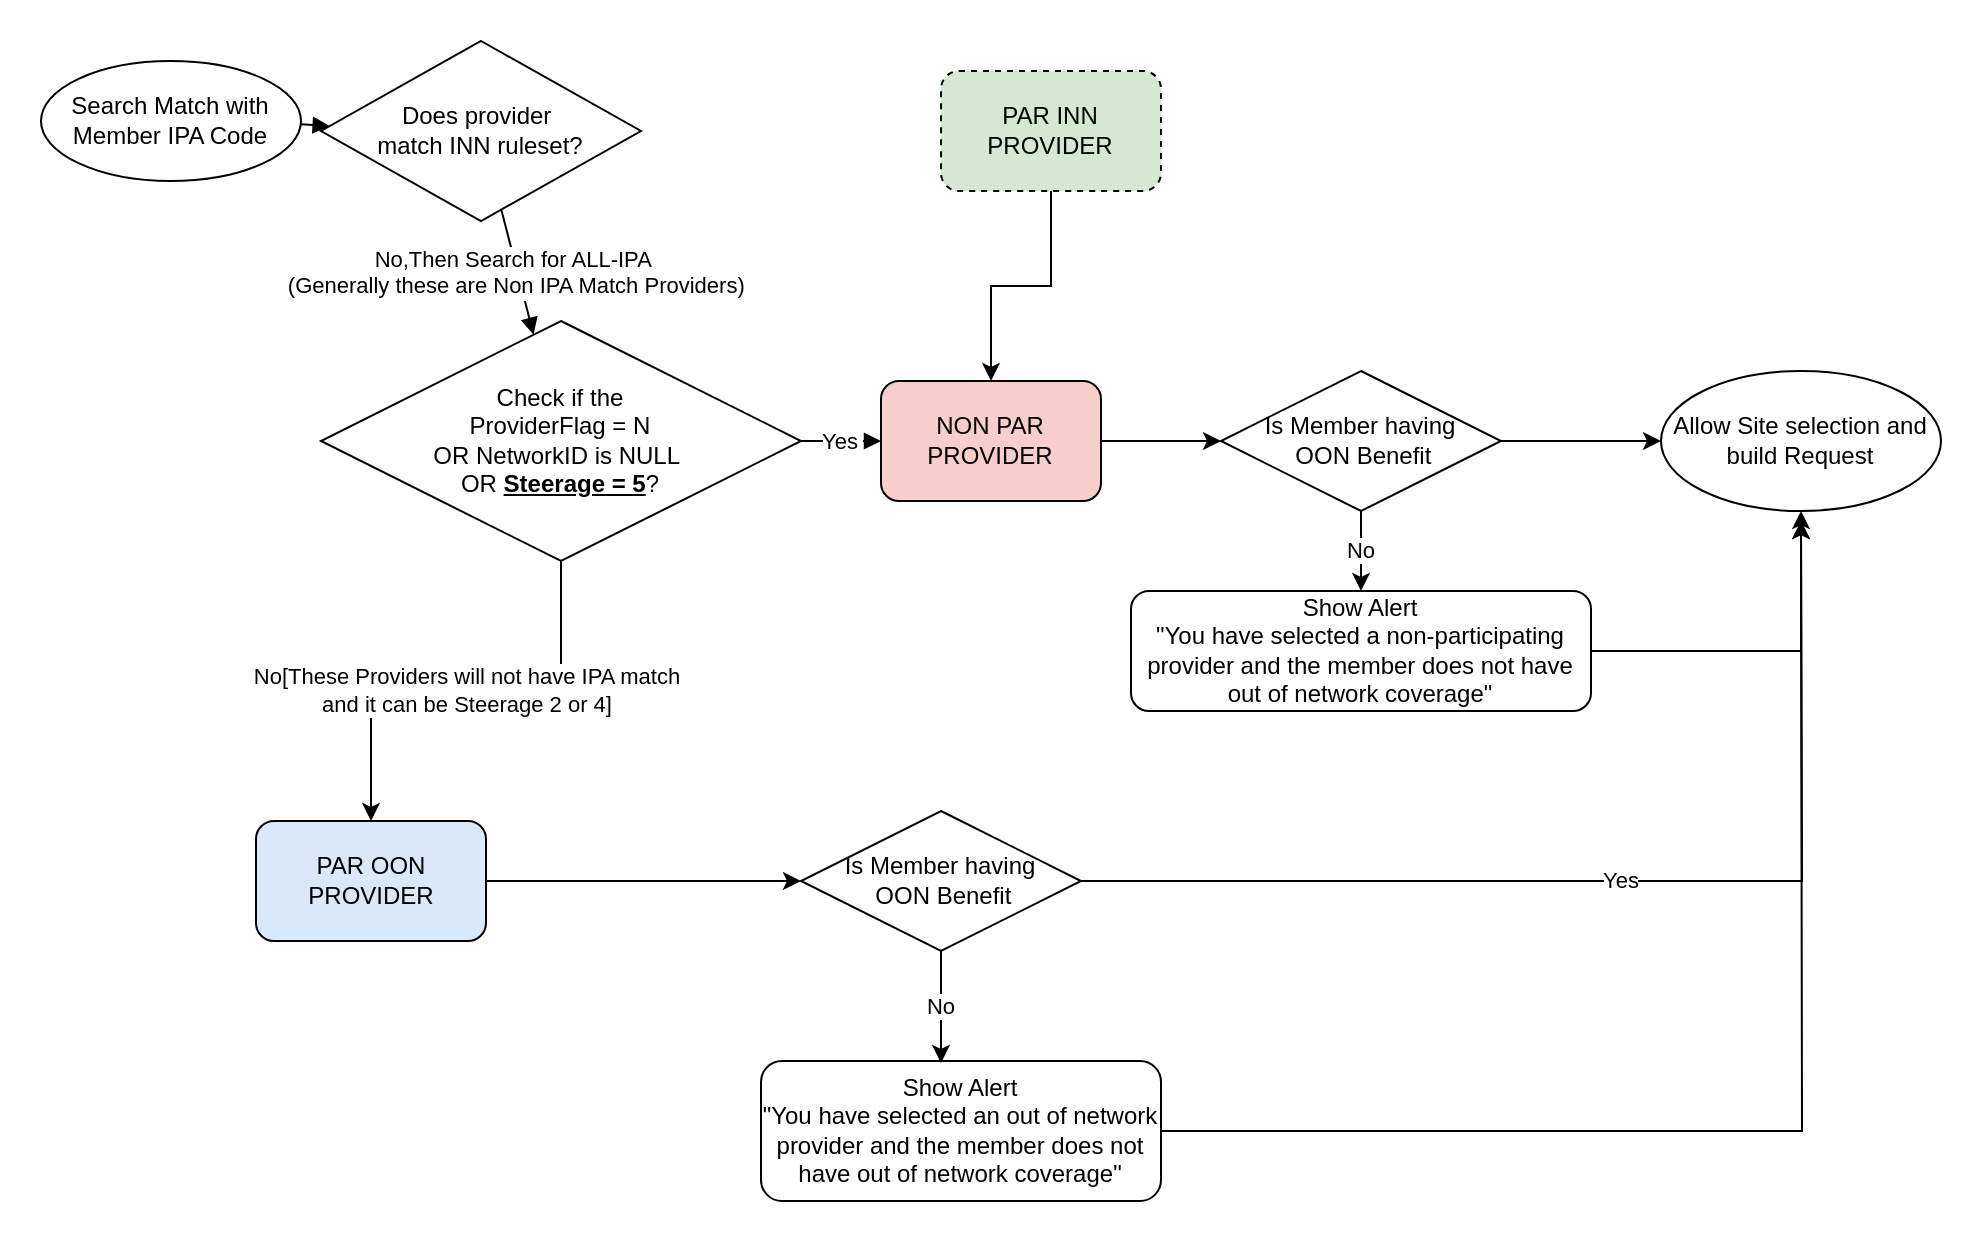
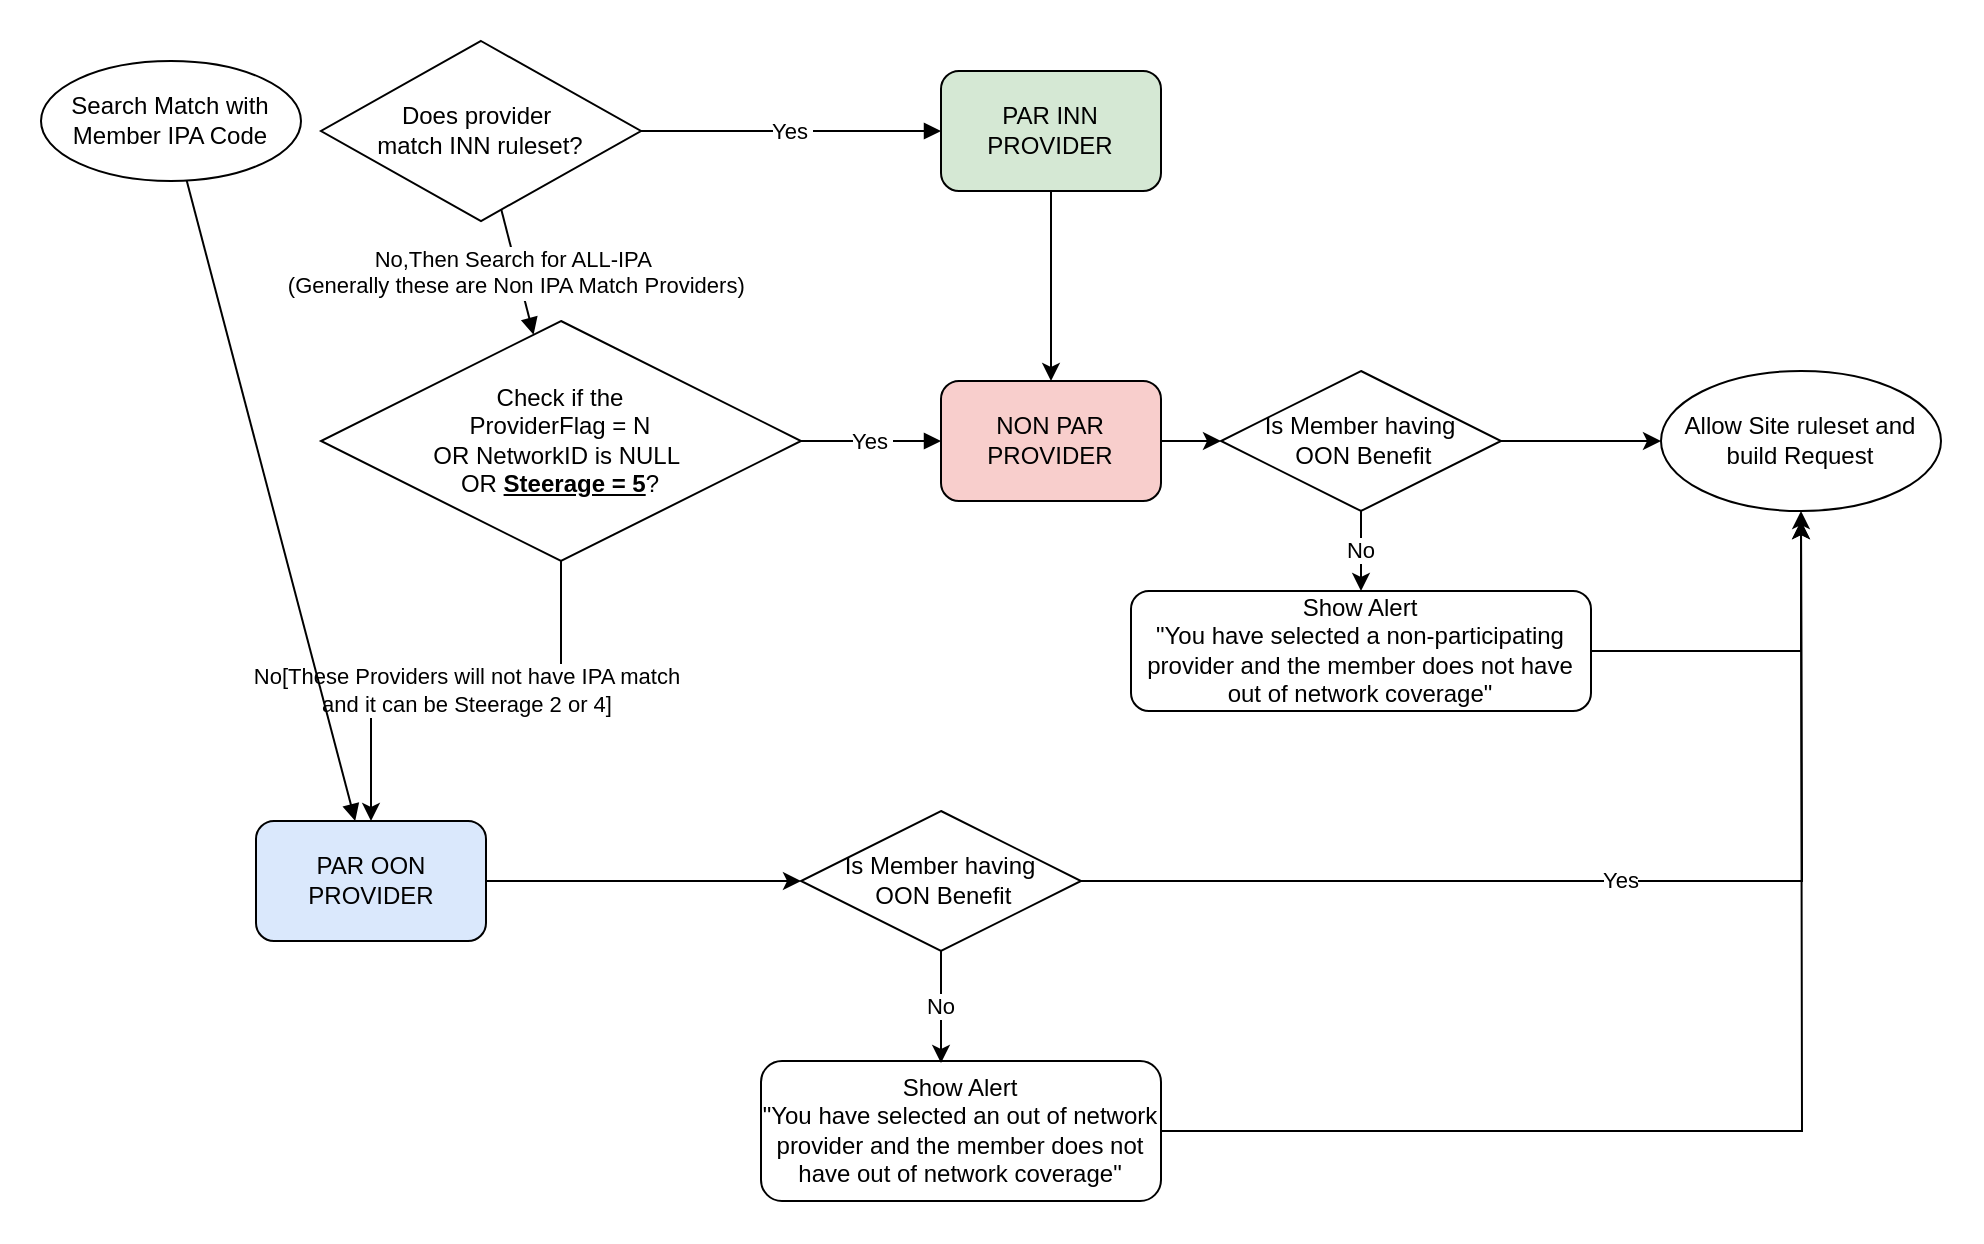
edge "Search Match with Member IPA Code" -> "Does provider match INN ruleset?": now "Search Match with Member IPA Code" -> "PAR OON PROVIDER"
edge "Does provider match INN ruleset?" -> "PAR INN PROVIDER": added, label "Yes"
node "PAR INN PROVIDER": style dashed -> solid
node "NON PAR PROVIDER": moved (991, 441) -> (1051, 441)
node "Allow Site selection and build Request": label "Allow Site selection and build Request" -> "Allow Site ruleset and build Request"
